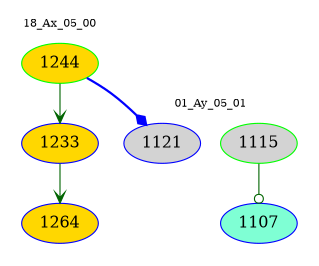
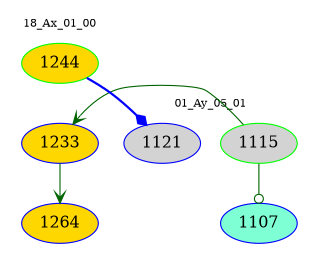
cluster "18_Ax_05_00": label "18_Ax_05_00" -> "18_Ax_01_00"
edge "1244" -> "1233": now "1115" -> "1233"
